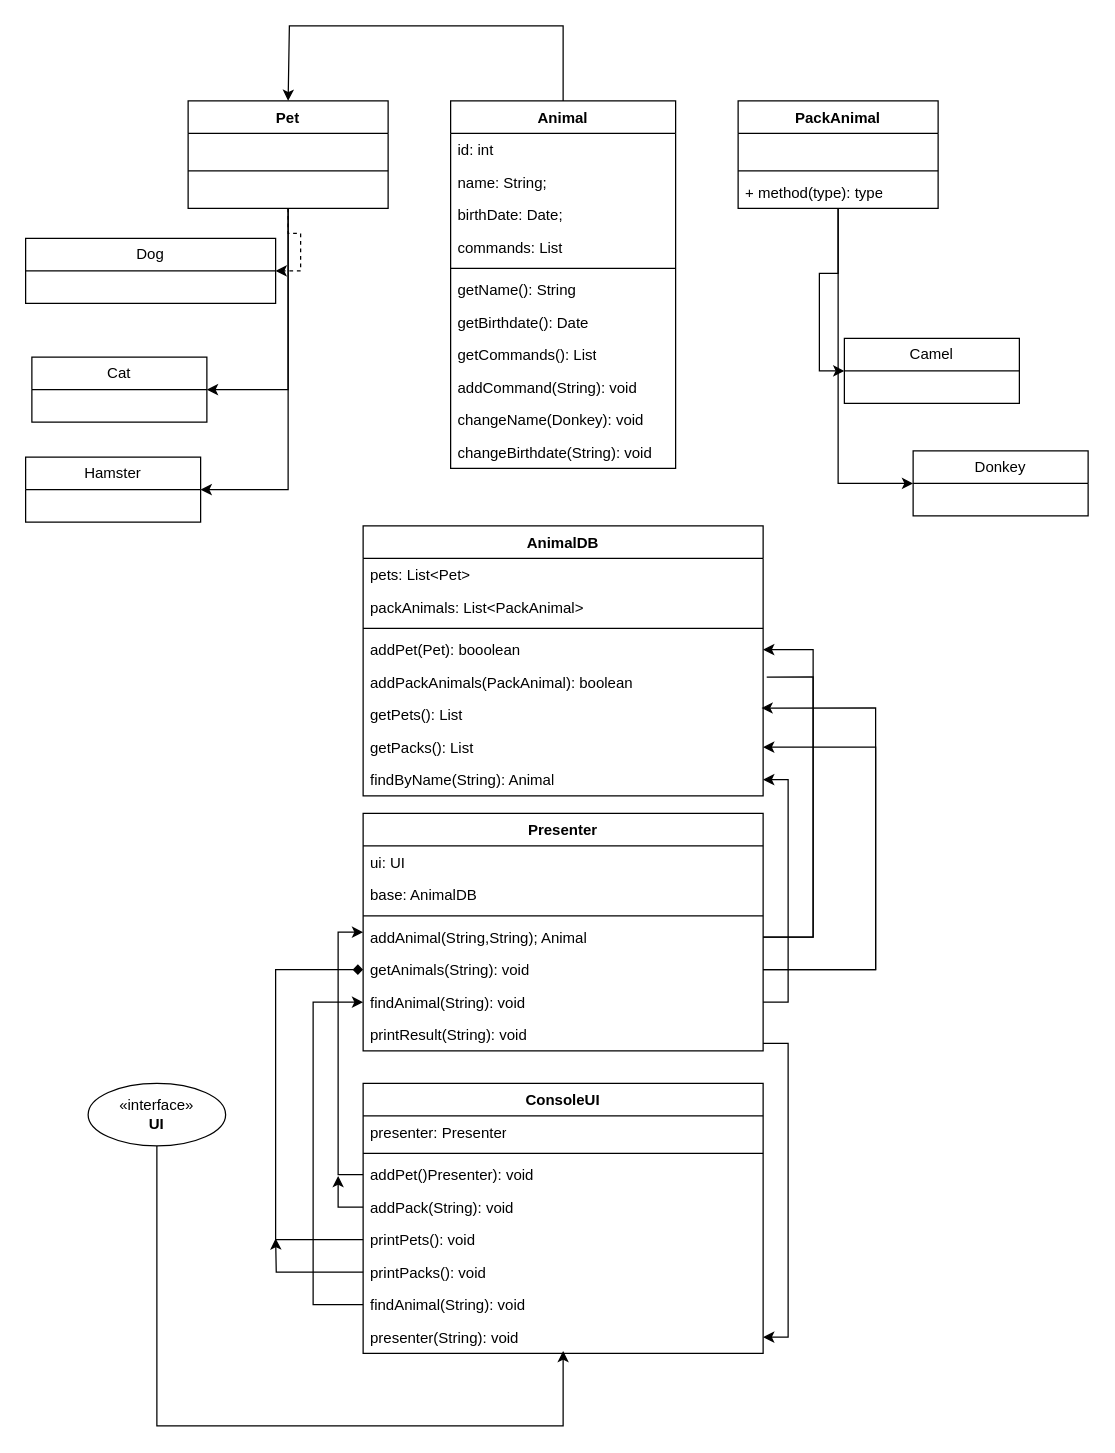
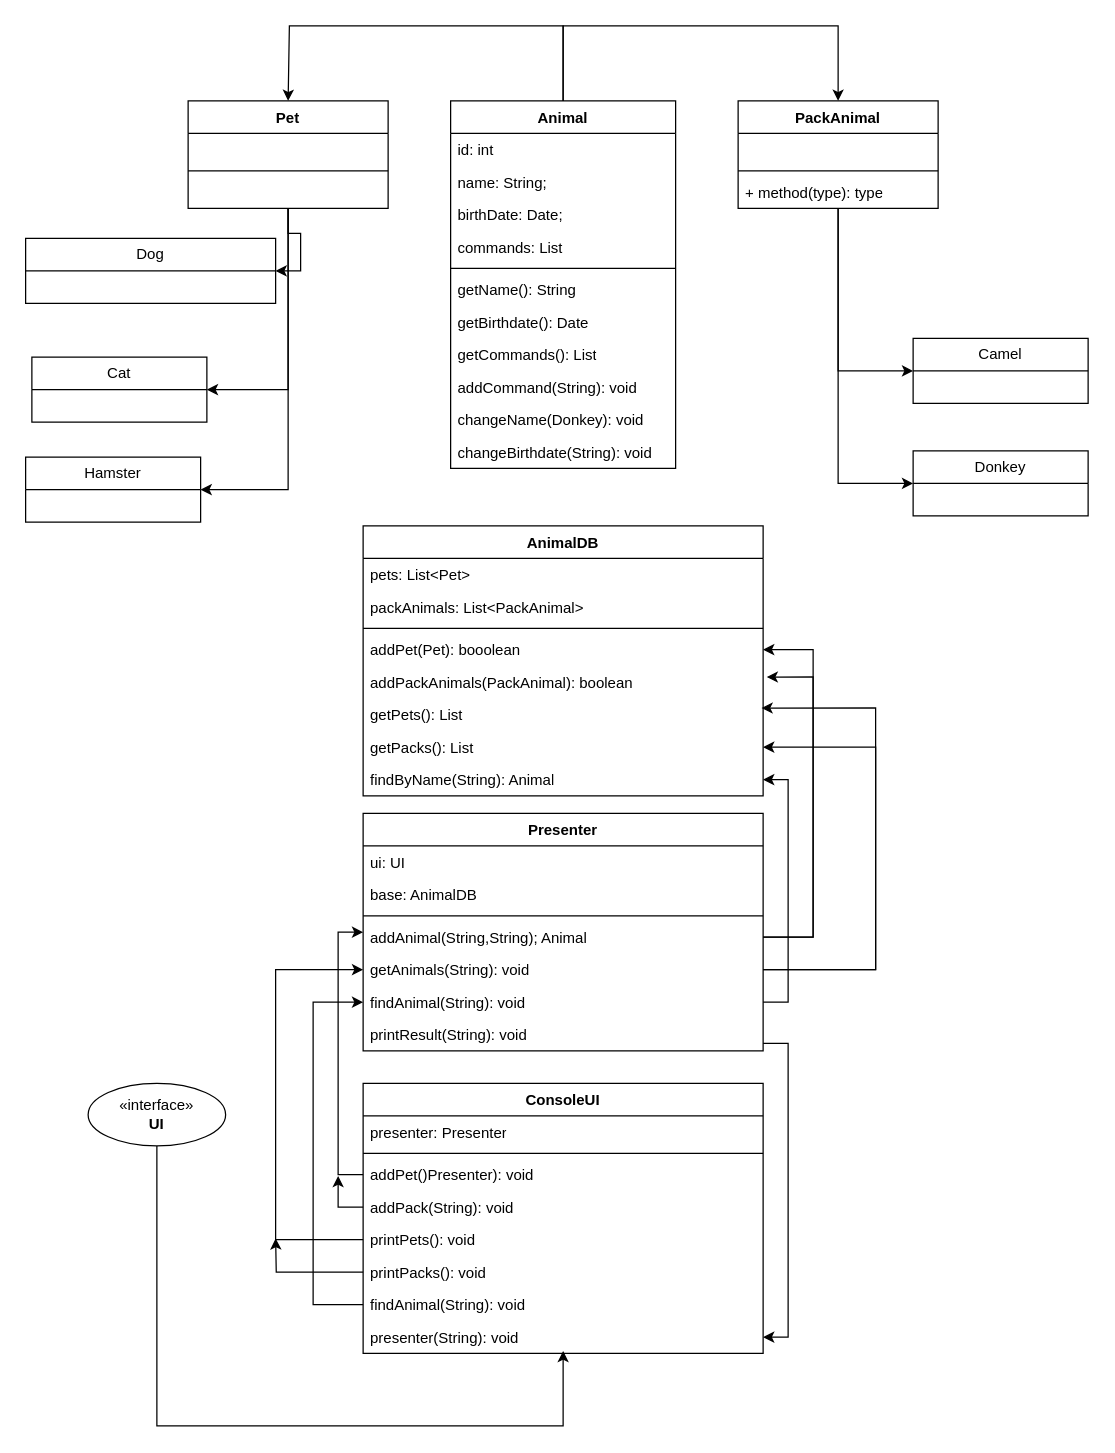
edge "Animal" -> "PackAnimal": added
edge "Pet" -> "Dog": style dashed -> solid
node "Camel": moved (932, 371) -> (1001, 371)
edge "addPackAnimals(PackAnimal): boolean" -- "addAnimal(String,String); Animal": arrowhead none -> classic
edge "printPets(): void" -> "getAnimals(String): void": arrowhead diamond -> classic
